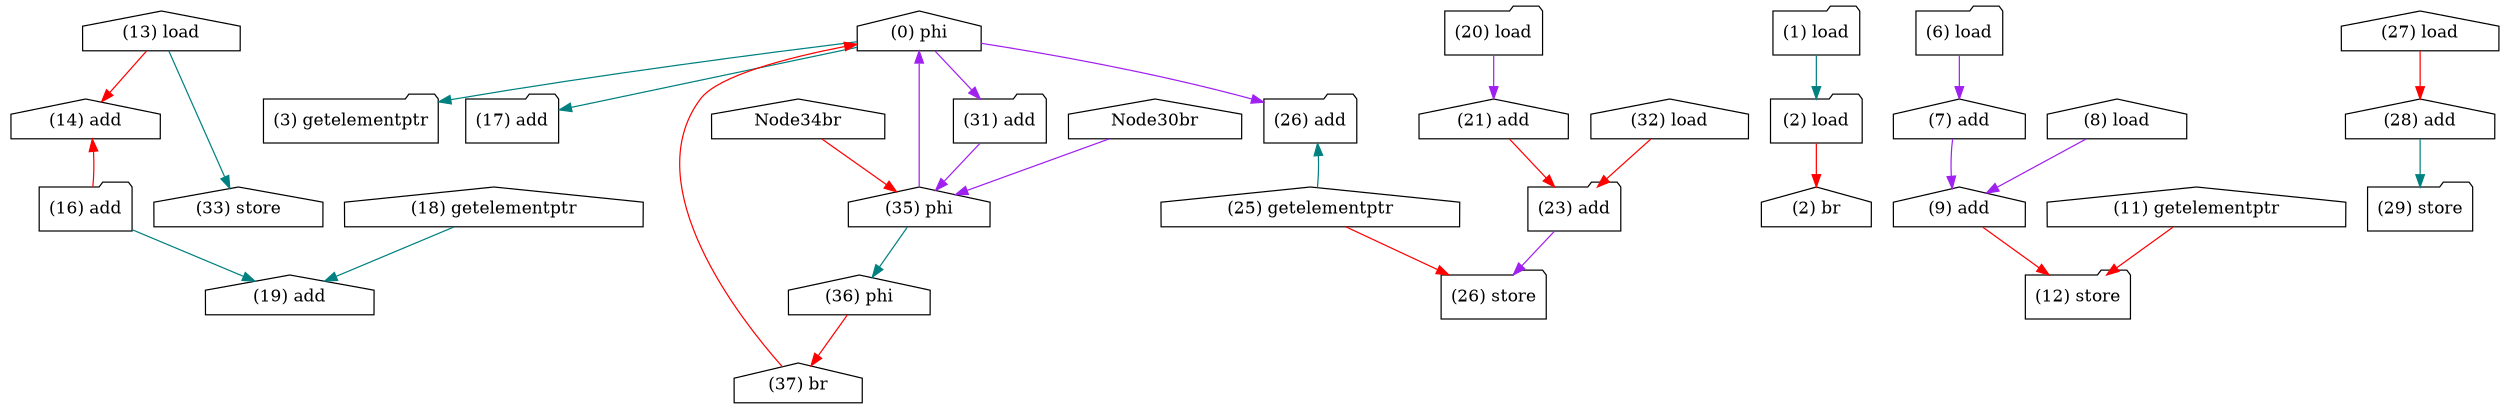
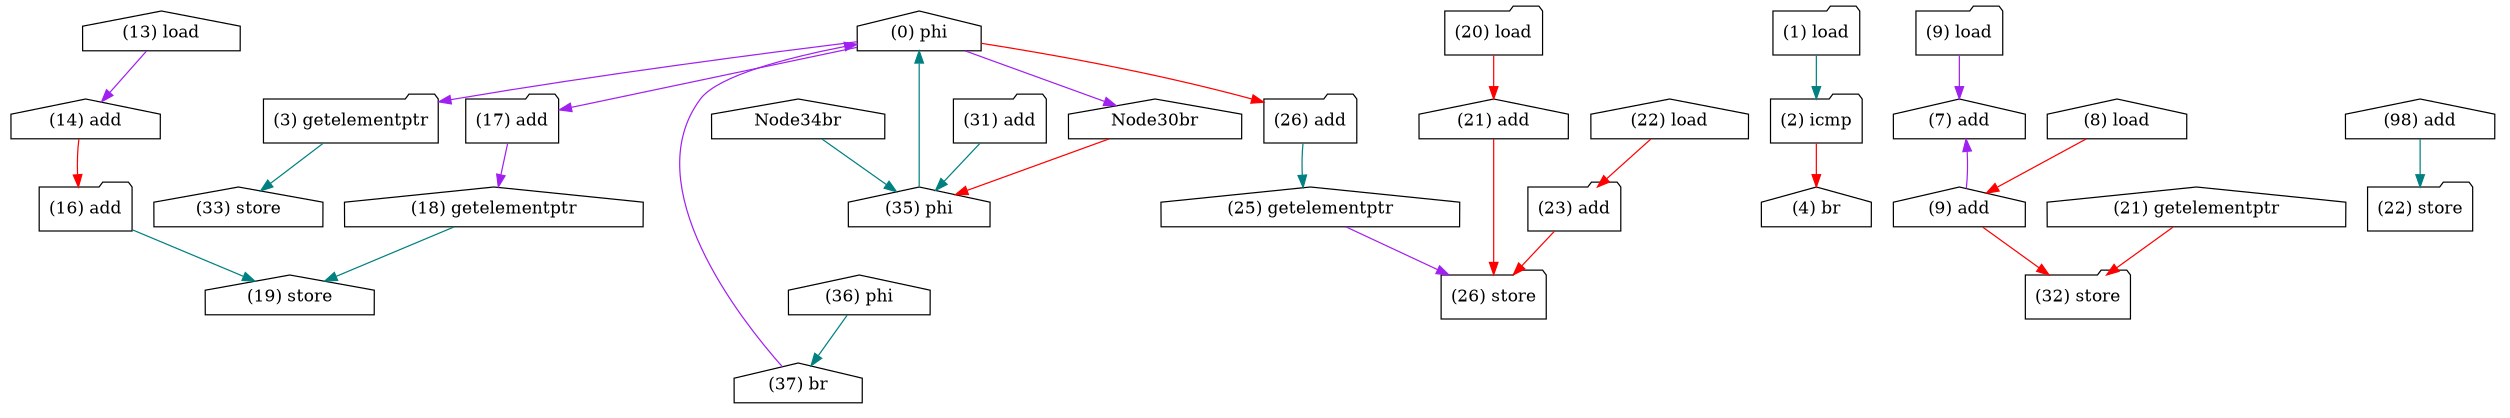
node "(6) load": label "(6) load" -> "(9) load"
node "(27) load": removed
edge "(0) phi" -> "(26) add": color purple -> red
edge "(0) phi" -> "(3) getelementptr": color teal -> purple
edge "(0) phi" -> "(31) add": now "(0) phi" -> "Node30br"
edge "(20) load" -> "(21) add": color purple -> red
edge "(13) load" -> "(14) add": color red -> purple
edge "(0) phi" -> "(17) add": color teal -> purple
edge "(13) load" -> "(33) store": now "(3) getelementptr" -> "(33) store"
node "(32) load": label "(32) load" -> "(22) load"
node "(2) load": label "(2) load" -> "(2) icmp"
node "(28) add": label "(28) add" -> "(98) add"
edge "(35) phi" -> "(0) phi": color purple -> teal
edge "(7) add" -> "(9) add": reversed
edge "(17) add" -> "(18) getelementptr": added
edge "(21) add" -> "(23) add": now "(21) add" -> "(26) store"
edge "Node34br" -> "(35) phi": color red -> teal
edge "(31) add" -> "(35) phi": color purple -> teal
edge "(8) load" -> "(9) add": color purple -> red
edge "Node30br" -> "(35) phi": color purple -> red
edge "(37) br" -> "(0) phi": color red -> purple
edge "(16) add" -> "(14) add": reversed
edge "(25) getelementptr" -> "(26) add": reversed
node "(2) br": label "(2) br" -> "(4) br"
node "(11) getelementptr": label "(11) getelementptr" -> "(21) getelementptr"
node "(29) store": label "(29) store" -> "(22) store"
edge "(35) phi" -> "(36) phi": removed
edge "(25) getelementptr" -> "(26) store": color red -> purple
edge "(23) add" -> "(26) store": color purple -> red
node "(19) add": label "(19) add" -> "(19) store"
node "(12) store": label "(12) store" -> "(32) store"
edge "(36) phi" -> "(37) br": color red -> teal
